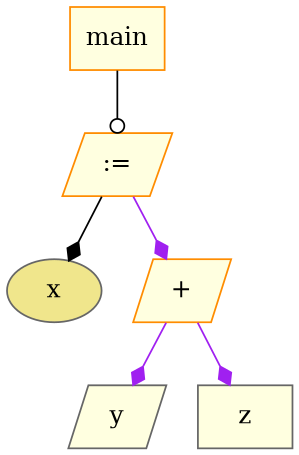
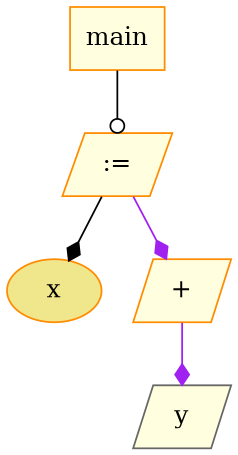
node "x": color gray40 -> darkorange
node "z": removed
